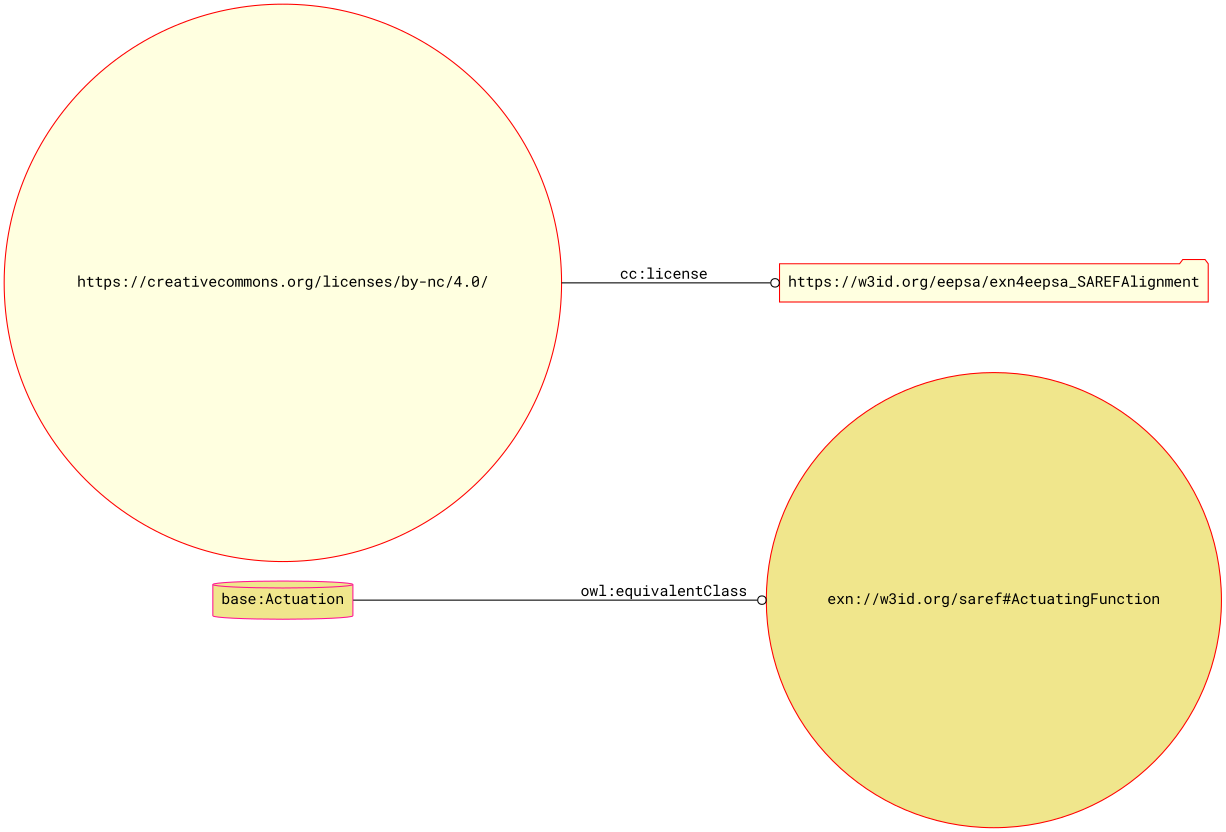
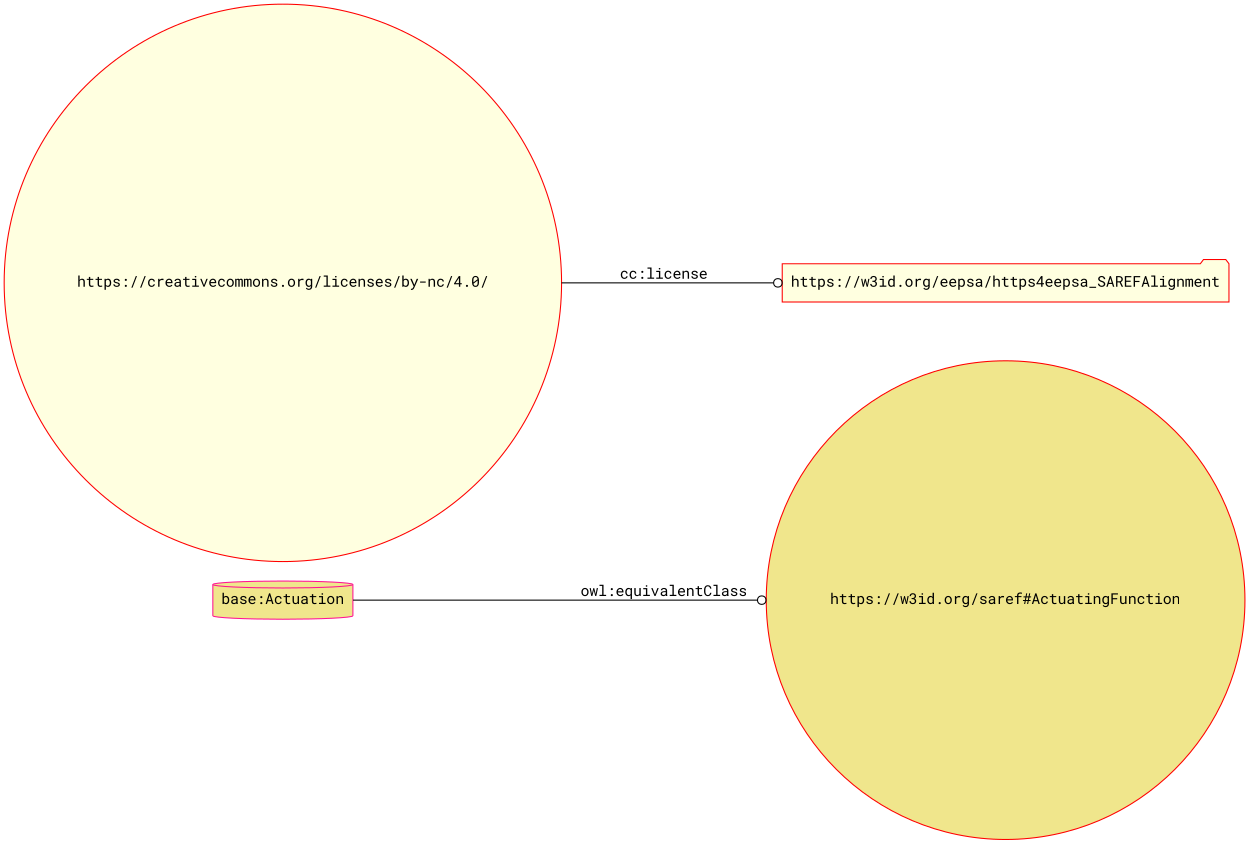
node "https://w3id.org/eepsa/exn4eepsa_SAREFAlignment": label "https://w3id.org/eepsa/exn4eepsa_SAREFAlignment" -> "https://w3id.org/eepsa/https4eepsa_SAREFAlignment"
node "exn://w3id.org/saref#ActuatingFunction": label "exn://w3id.org/saref#ActuatingFunction" -> "https://w3id.org/saref#ActuatingFunction"
